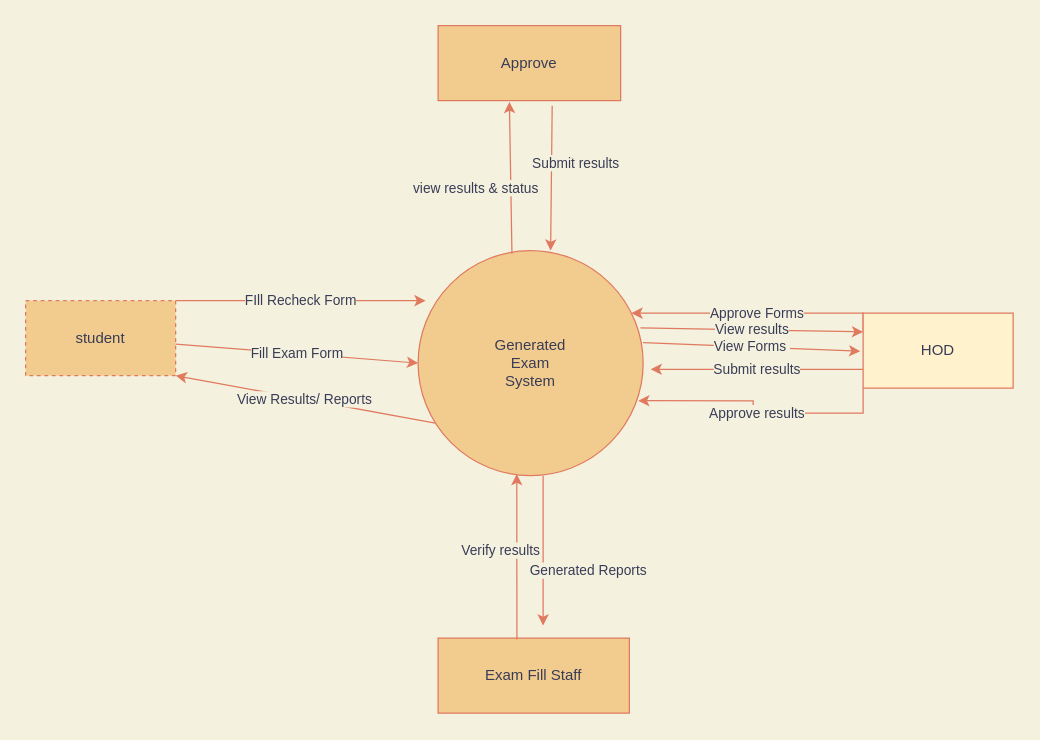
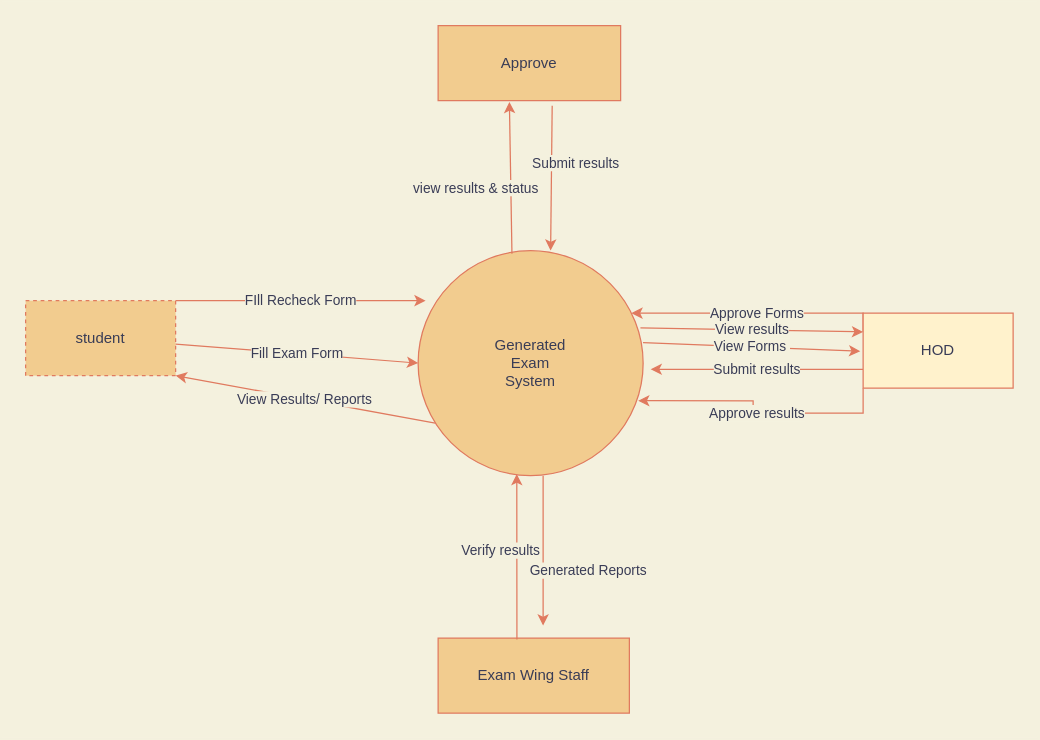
node "Exam Fill Staff": label "Exam Fill Staff" -> "Exam Wing Staff"
